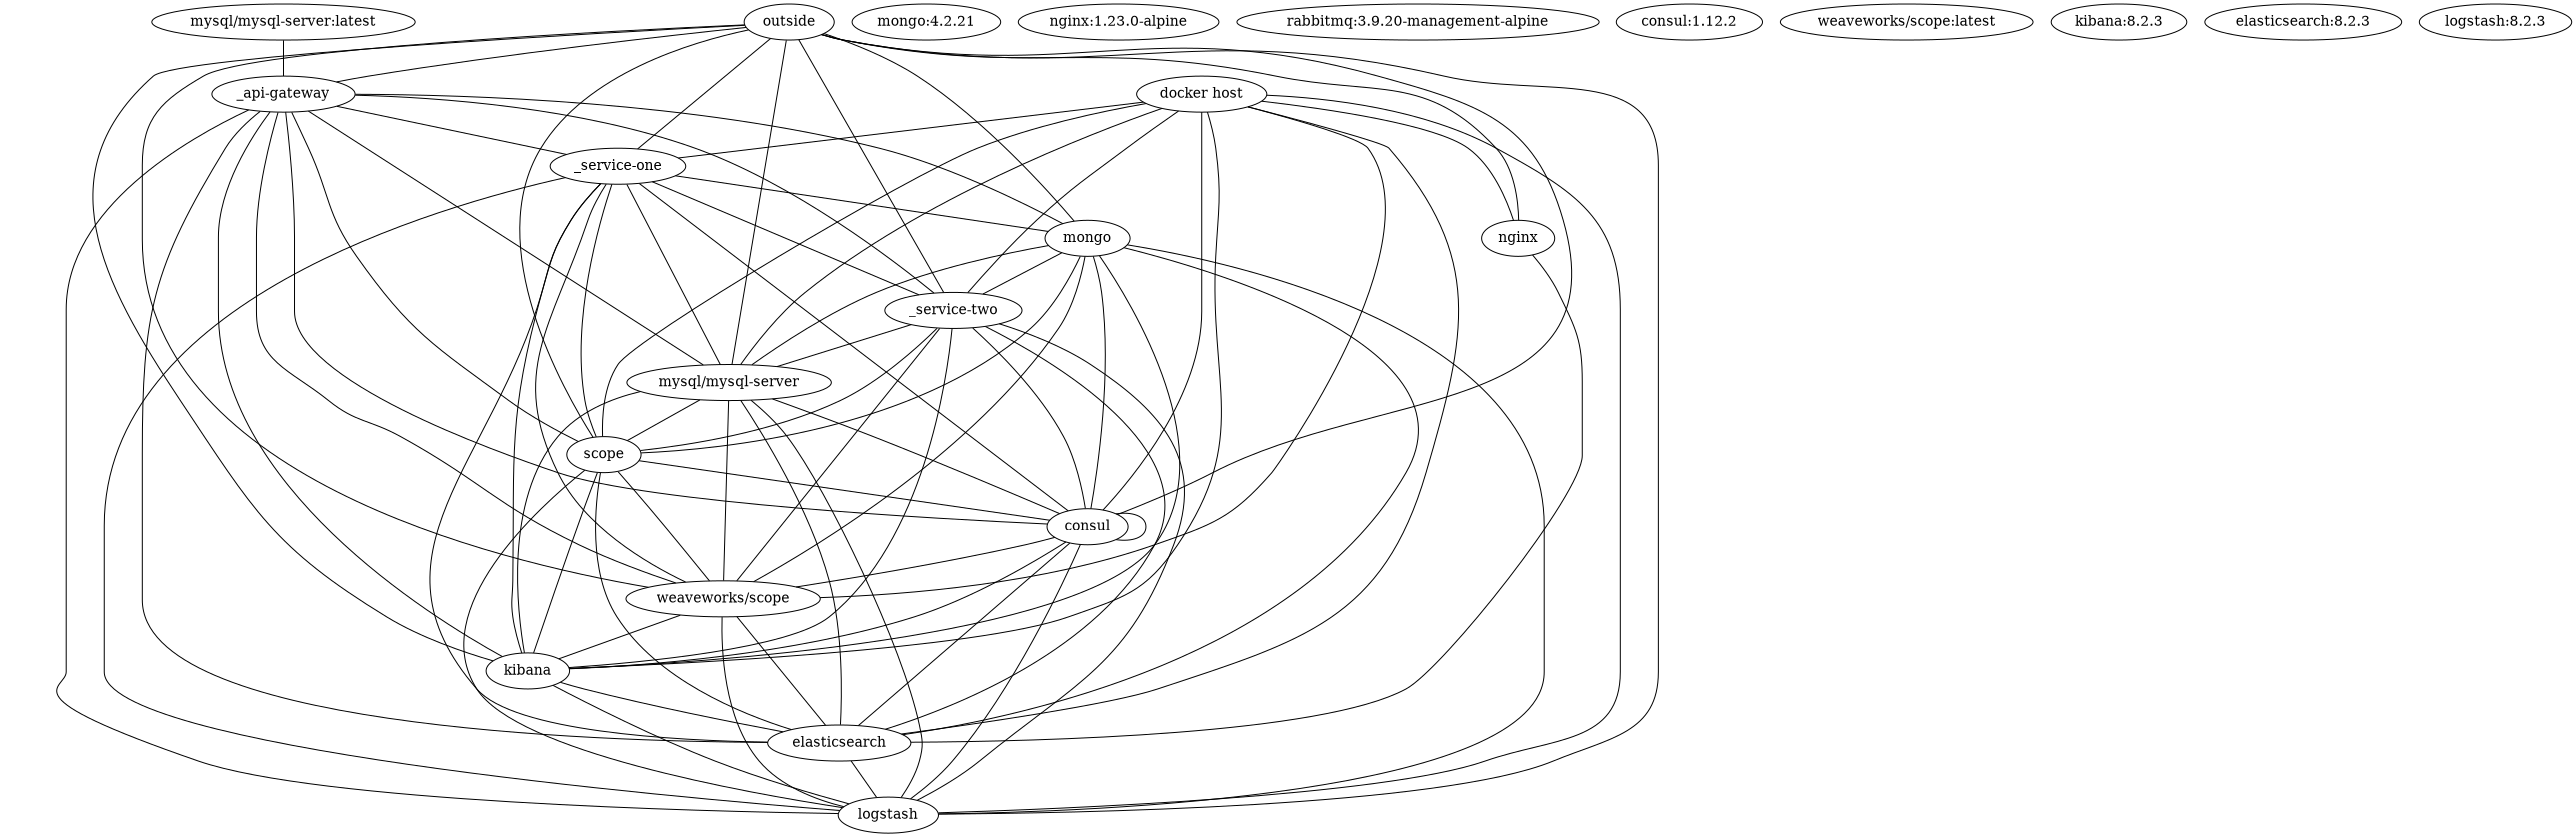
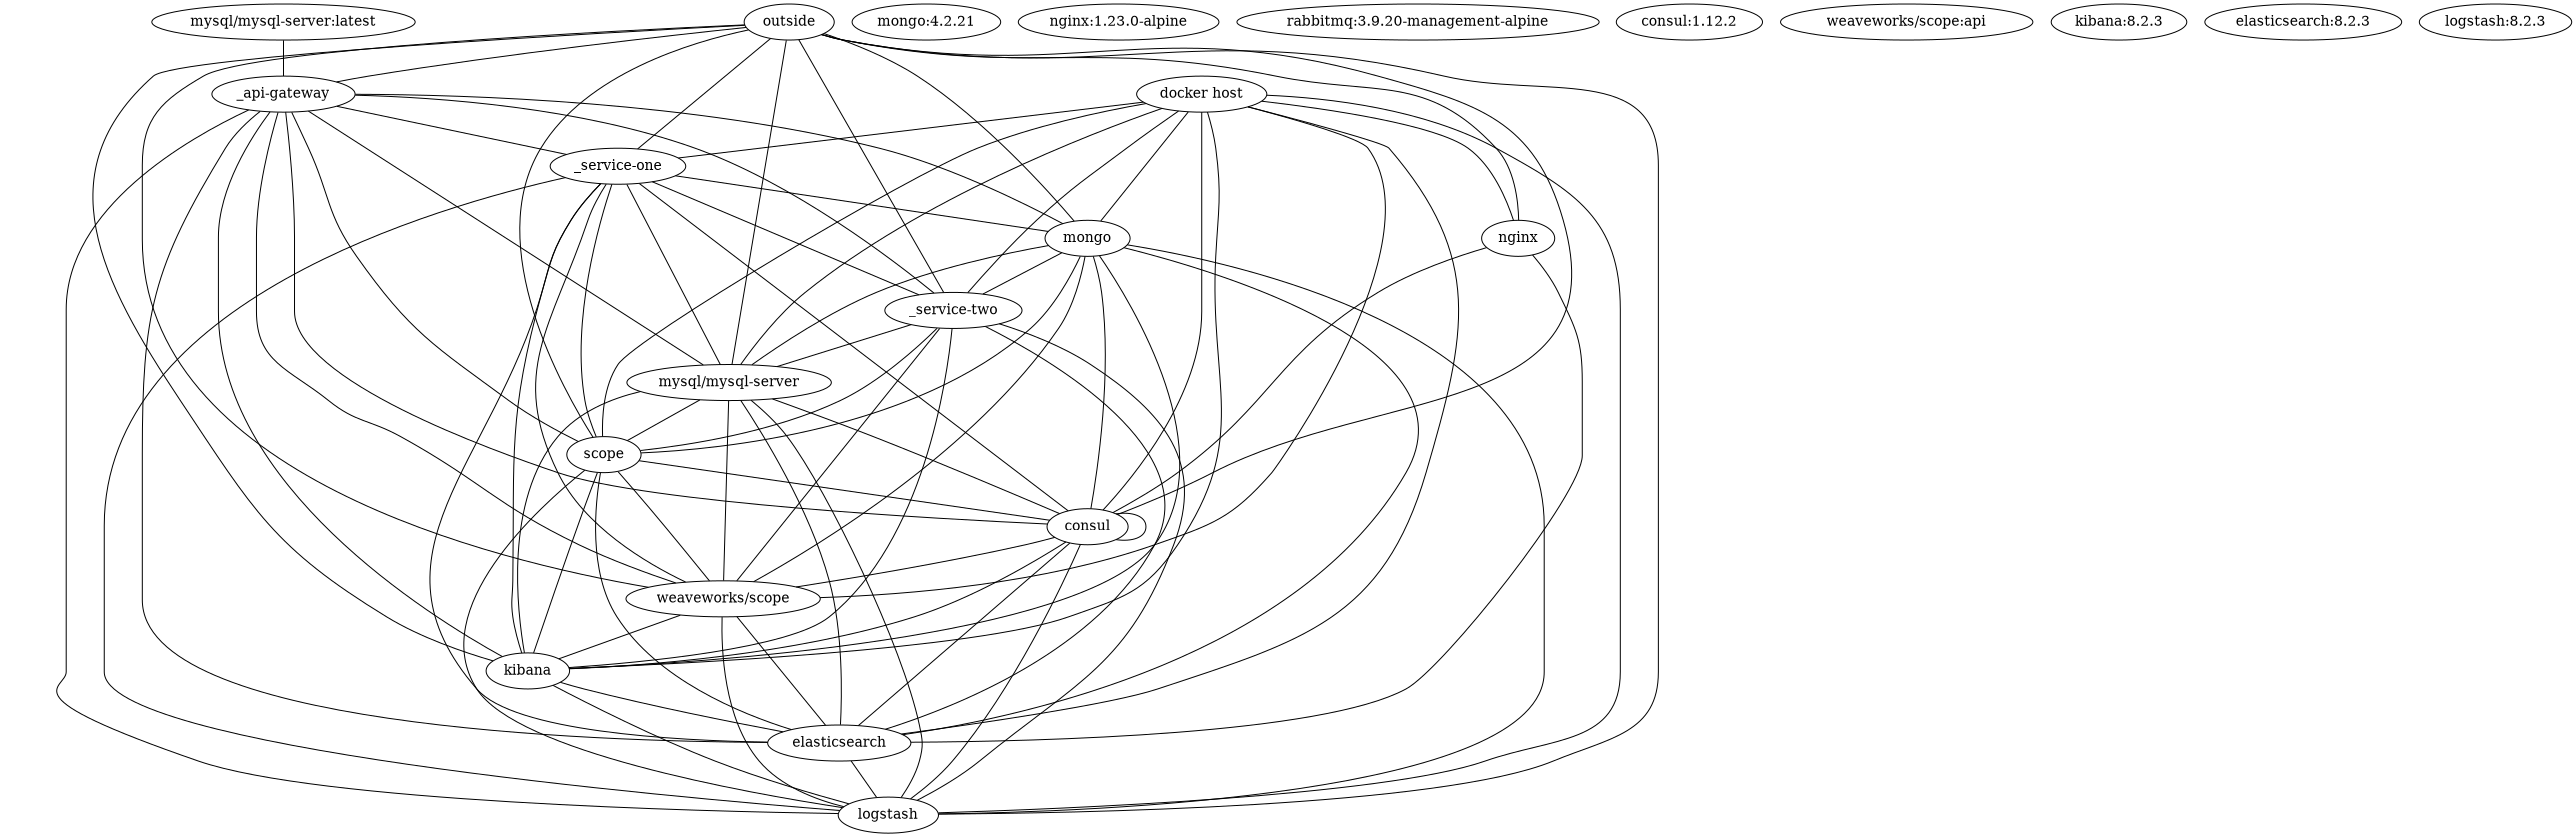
node "weaveworks/scope:latest": label "weaveworks/scope:latest" -> "weaveworks/scope:api"
edge "docker host" -- "mongo": added
edge "_service-two" -- "consul": now "nginx" -- "consul"
